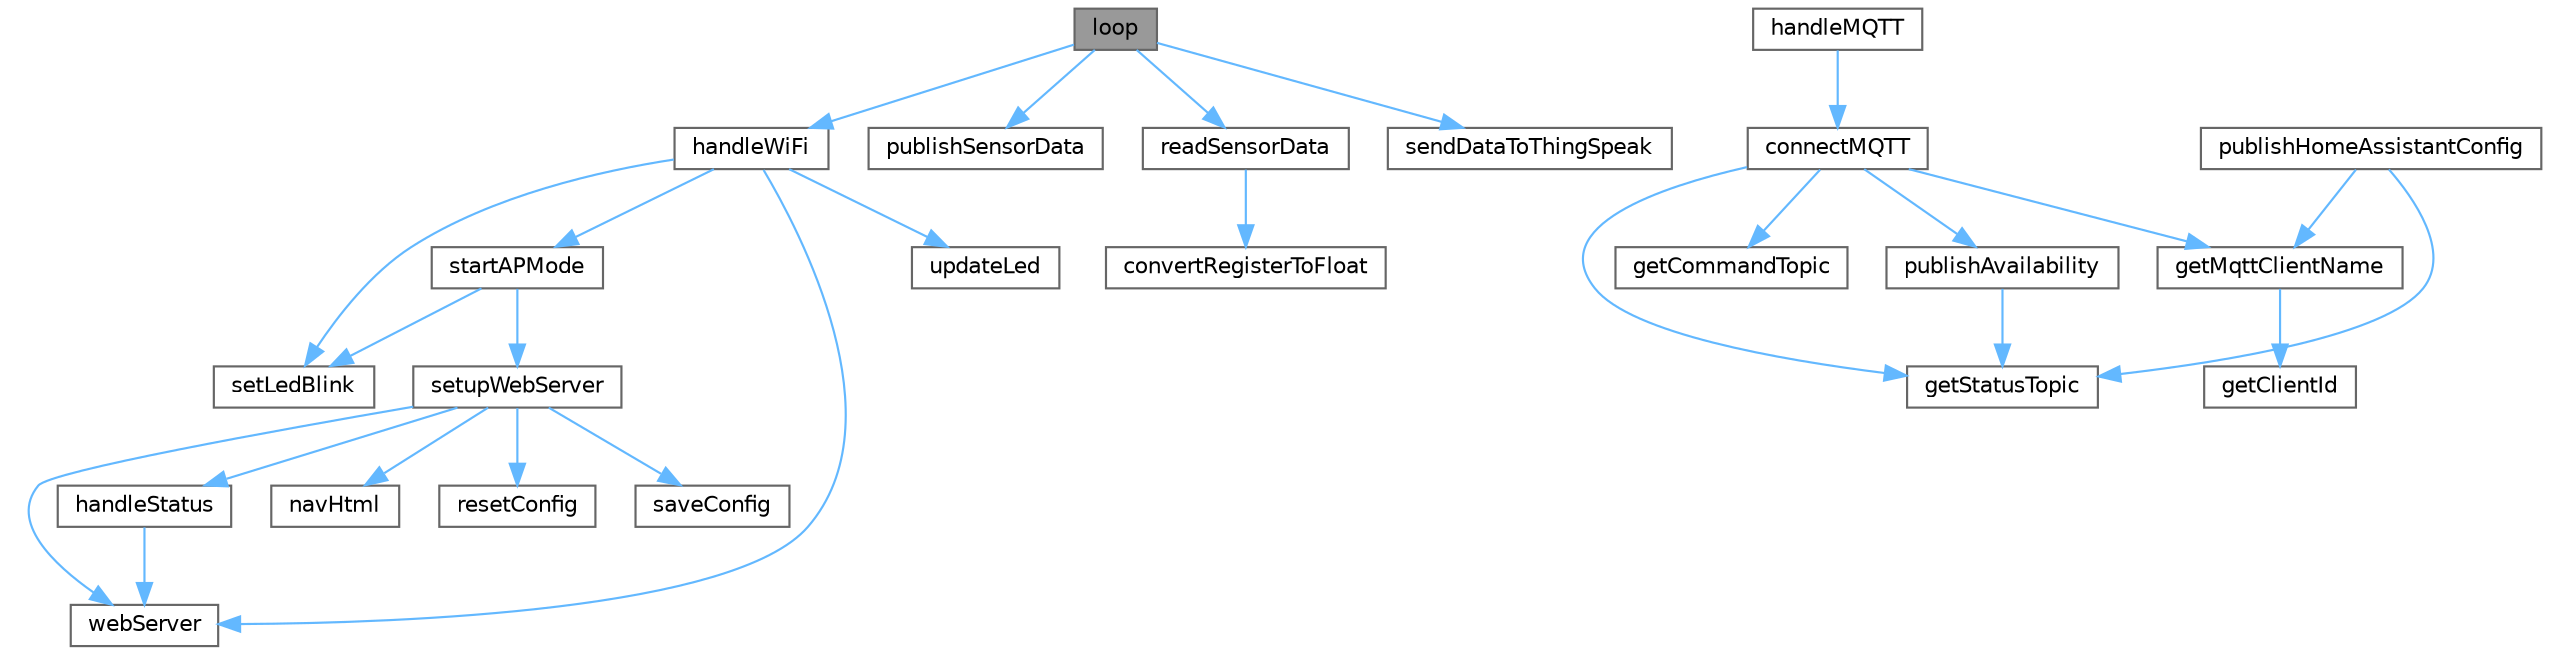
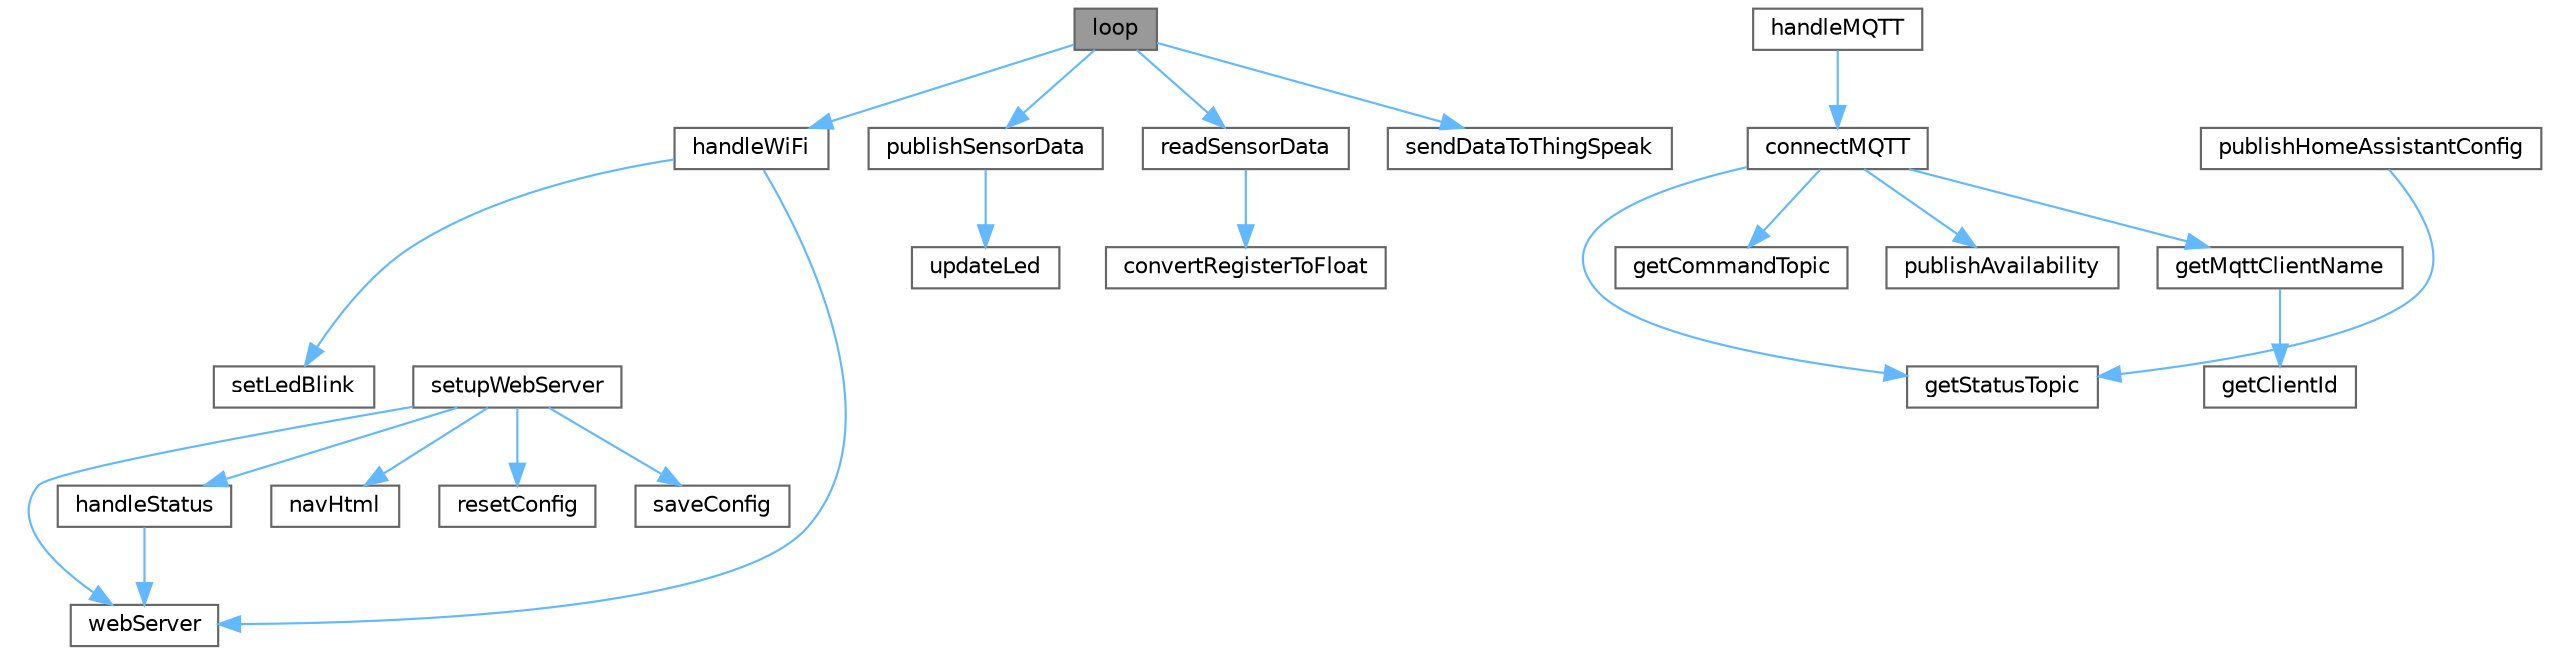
edge "publishHomeAssistantConfig" -> "getMqttClientName": removed
edge "handleWiFi" -> "updateLed": now "publishSensorData" -> "updateLed"
node "startAPMode": removed
edge "publishAvailability" -> "getStatusTopic": removed
